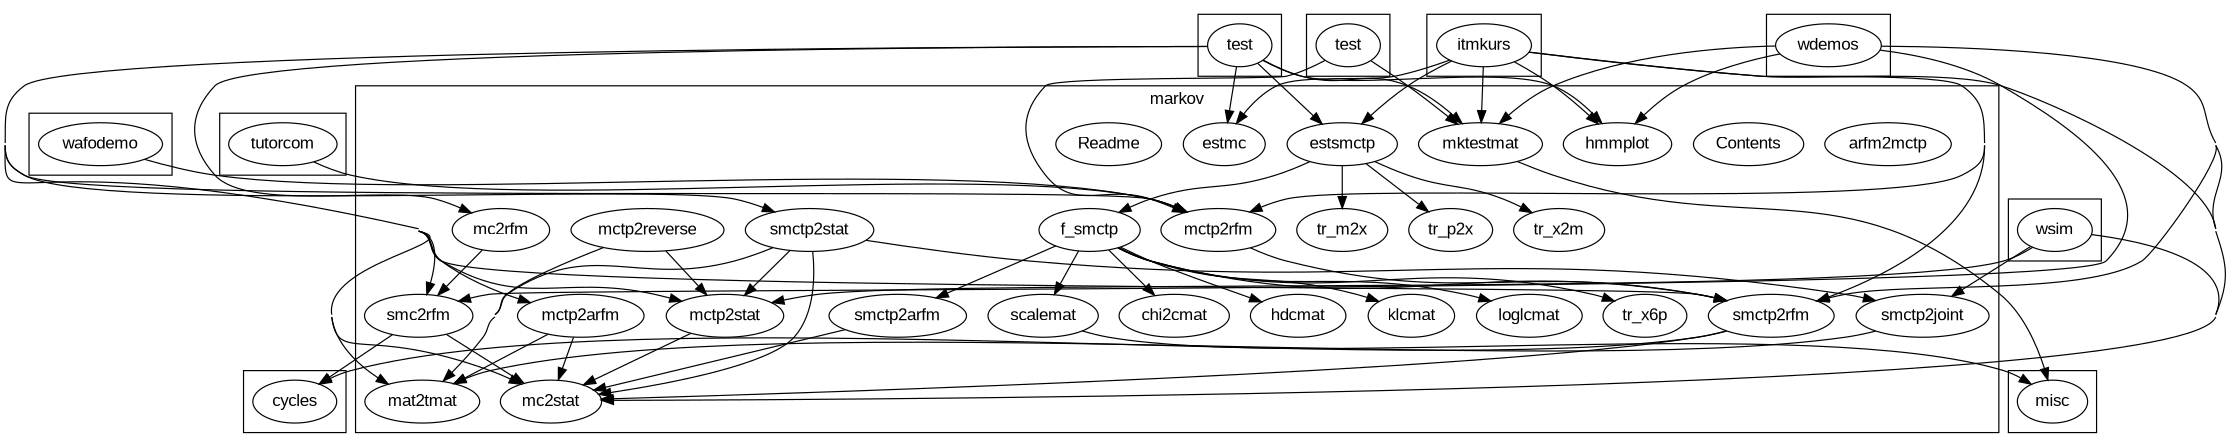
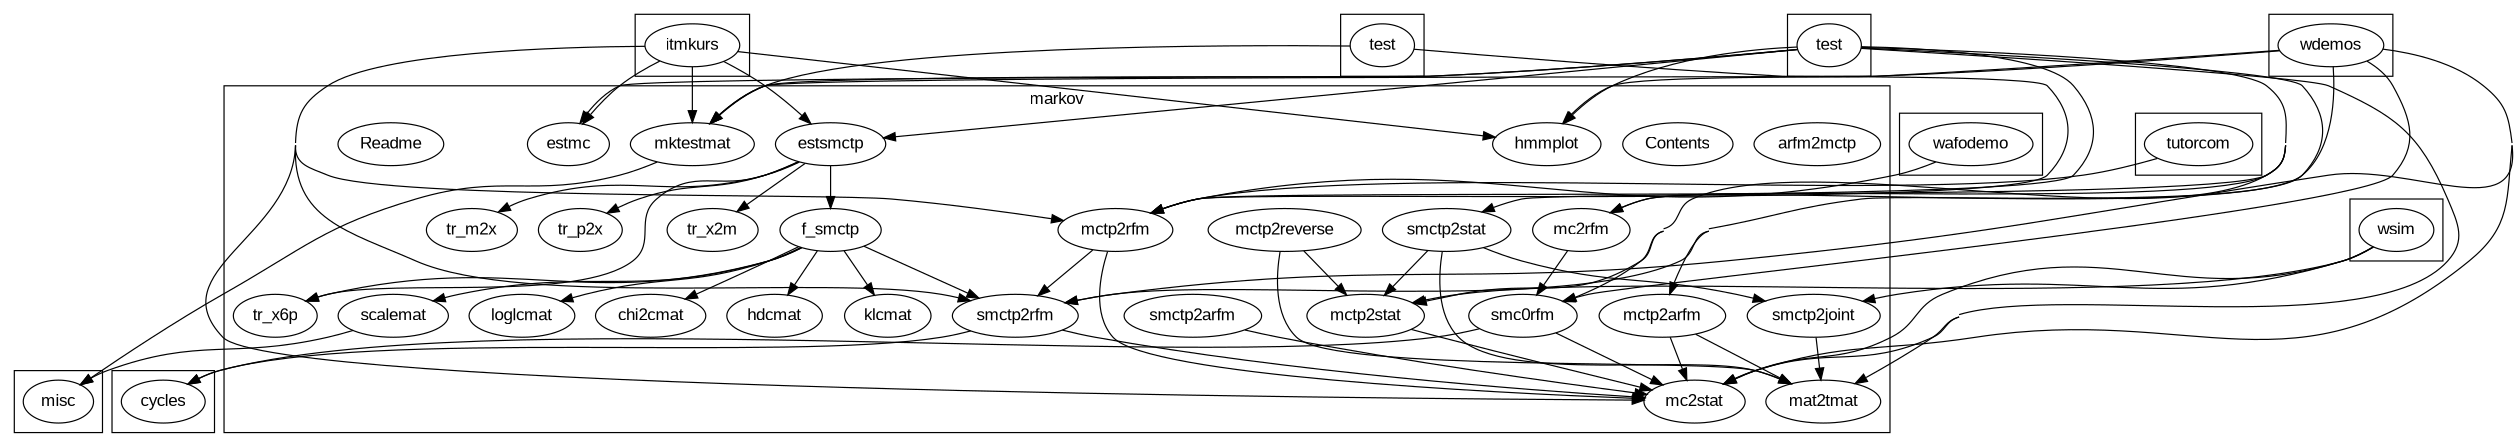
edge "wdemos" -> "mc2rfm": added
edge "f_smctp" -> "smctp2arfm": removed
edge "estsmctp" -> "tr_x6p": added
node "smc2rfm": label "smc2rfm" -> "smc0rfm"
edge "smctp2stat" -> "mc2stat": now "mctp2rfm" -> "mc2stat"
